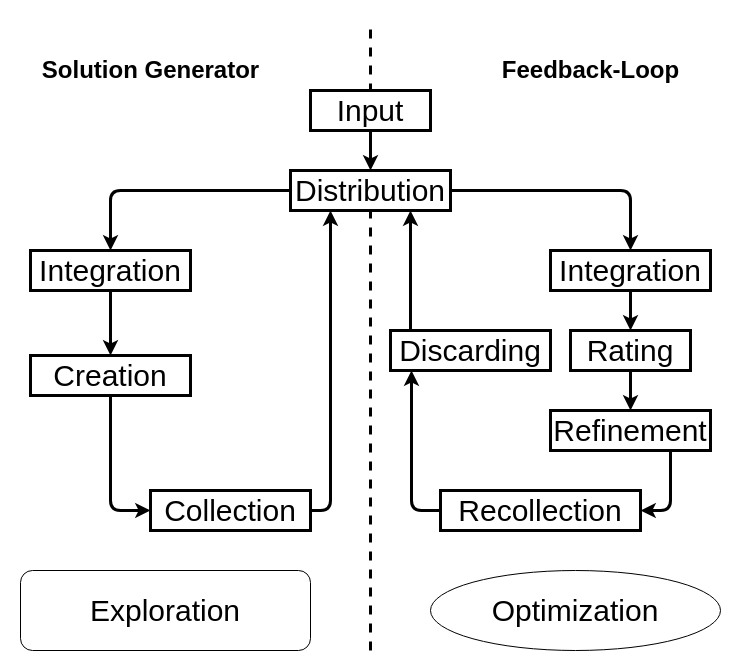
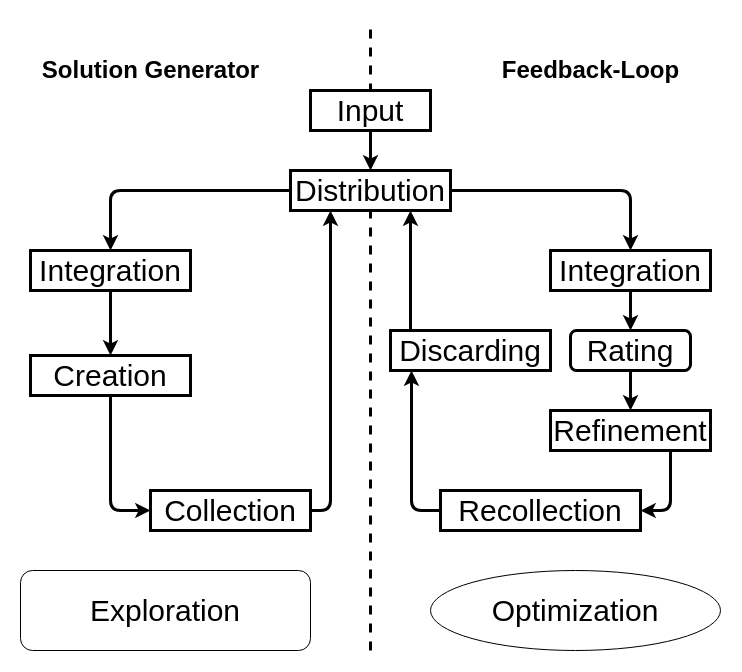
node "Rating": shape rectangle -> rounded rectangle
